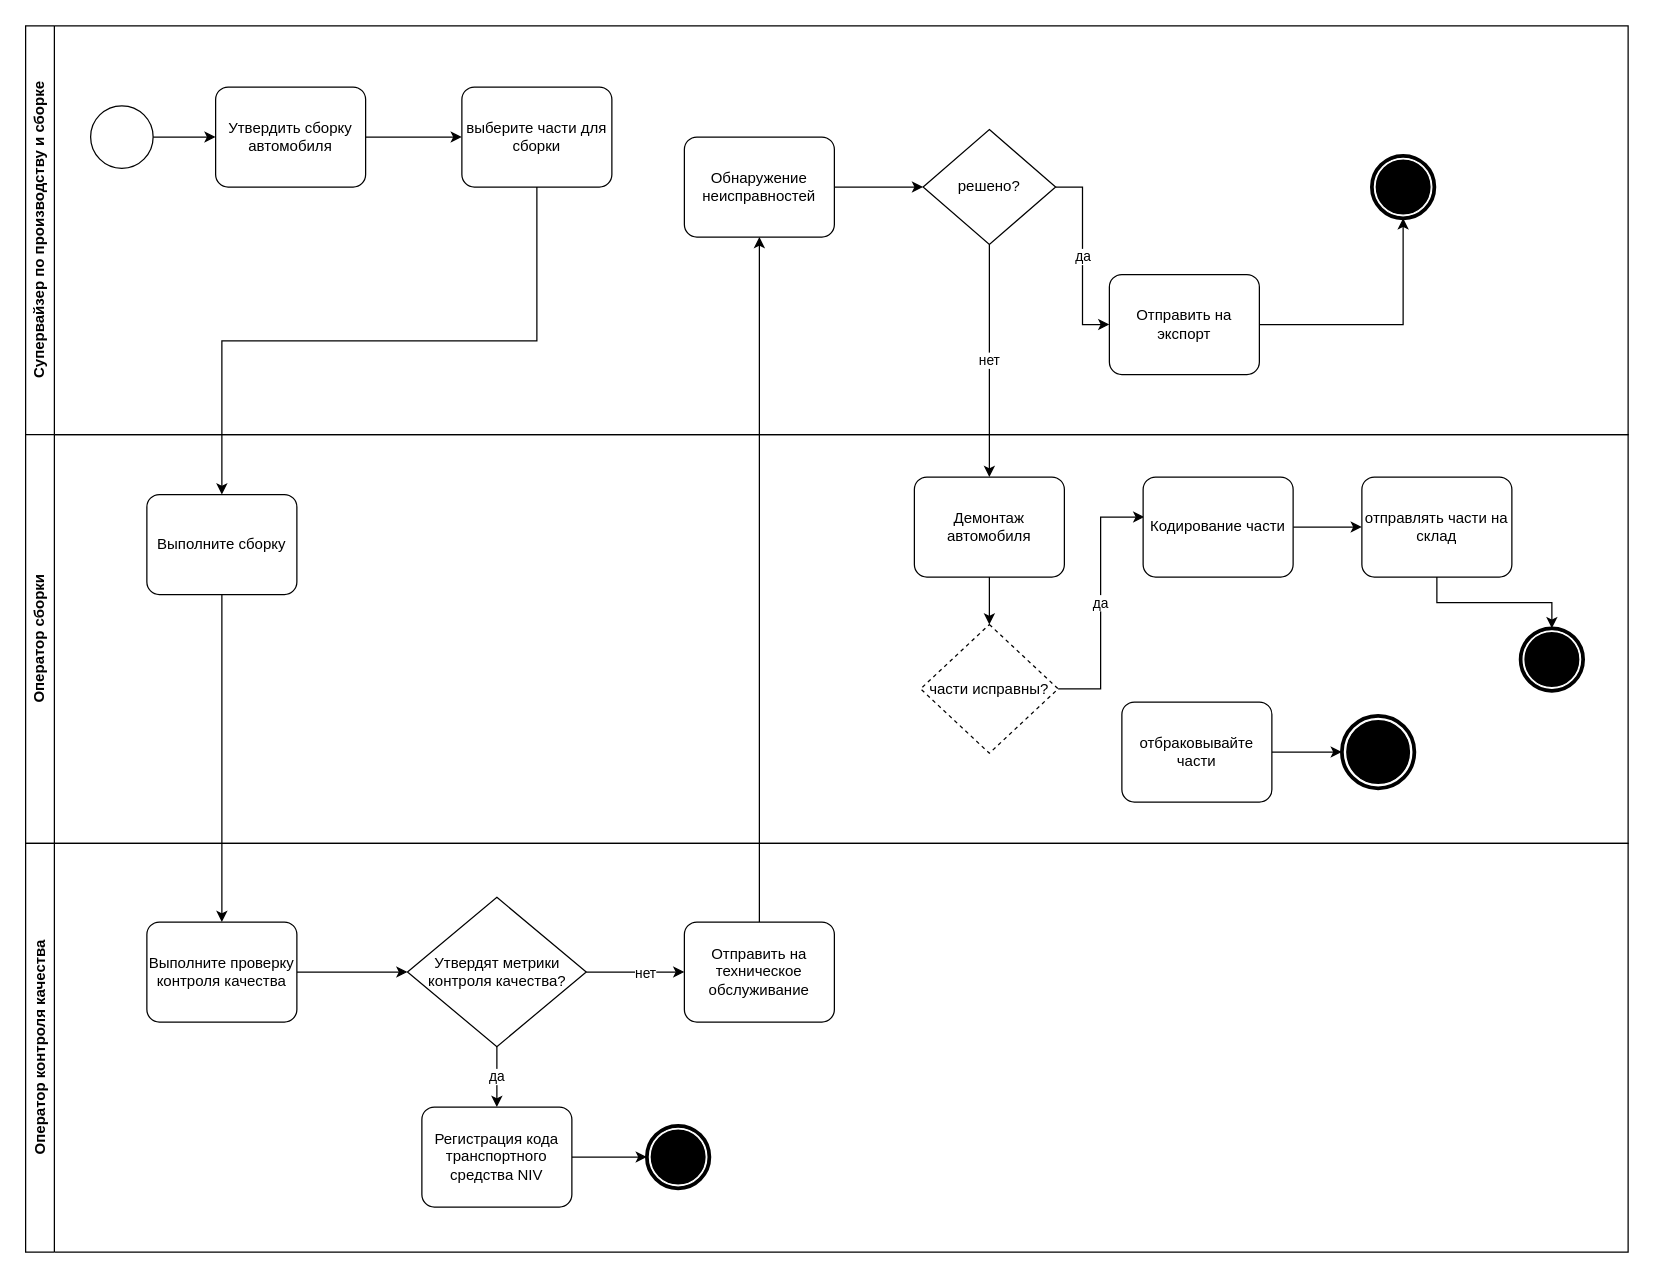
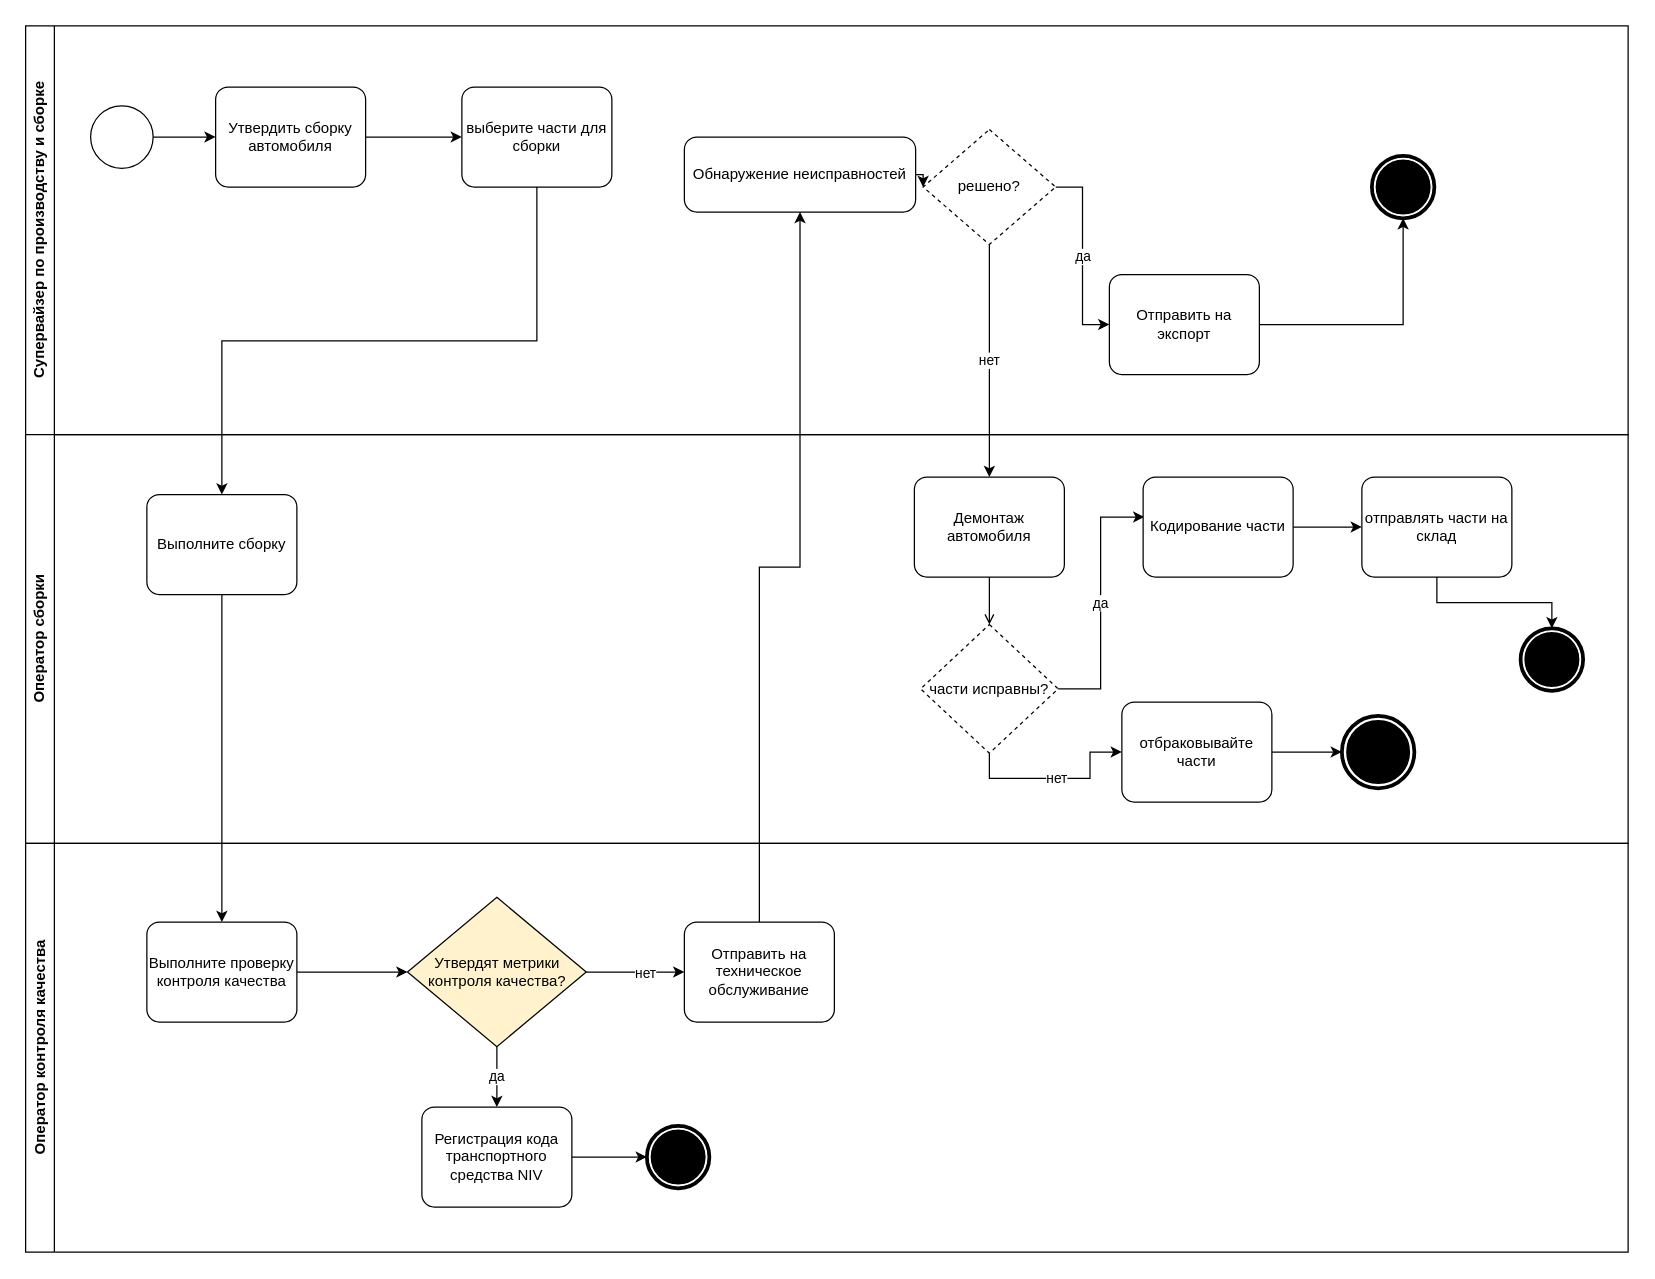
node "Обнаружение неисправностей": size 150x100 -> 231x75
node "решено?": style solid -> dashed
edge "Демонтаж автомобиля" -> "части исправны?": arrowhead classic -> open
edge "части исправны?" -> "отбраковывайте части": added, label "нет"
node "Утвердят метрики контроля качества?": fillcolor #ffffff -> #fff2cc
